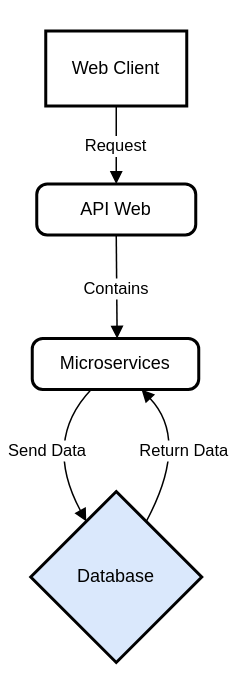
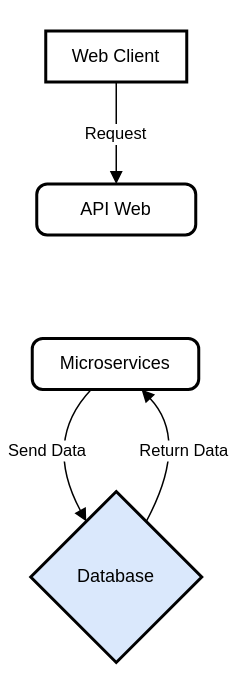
node "Web Client": size 141x75 -> 141x51
edge "API Web" -> "Microservices": removed, label "Contains"
